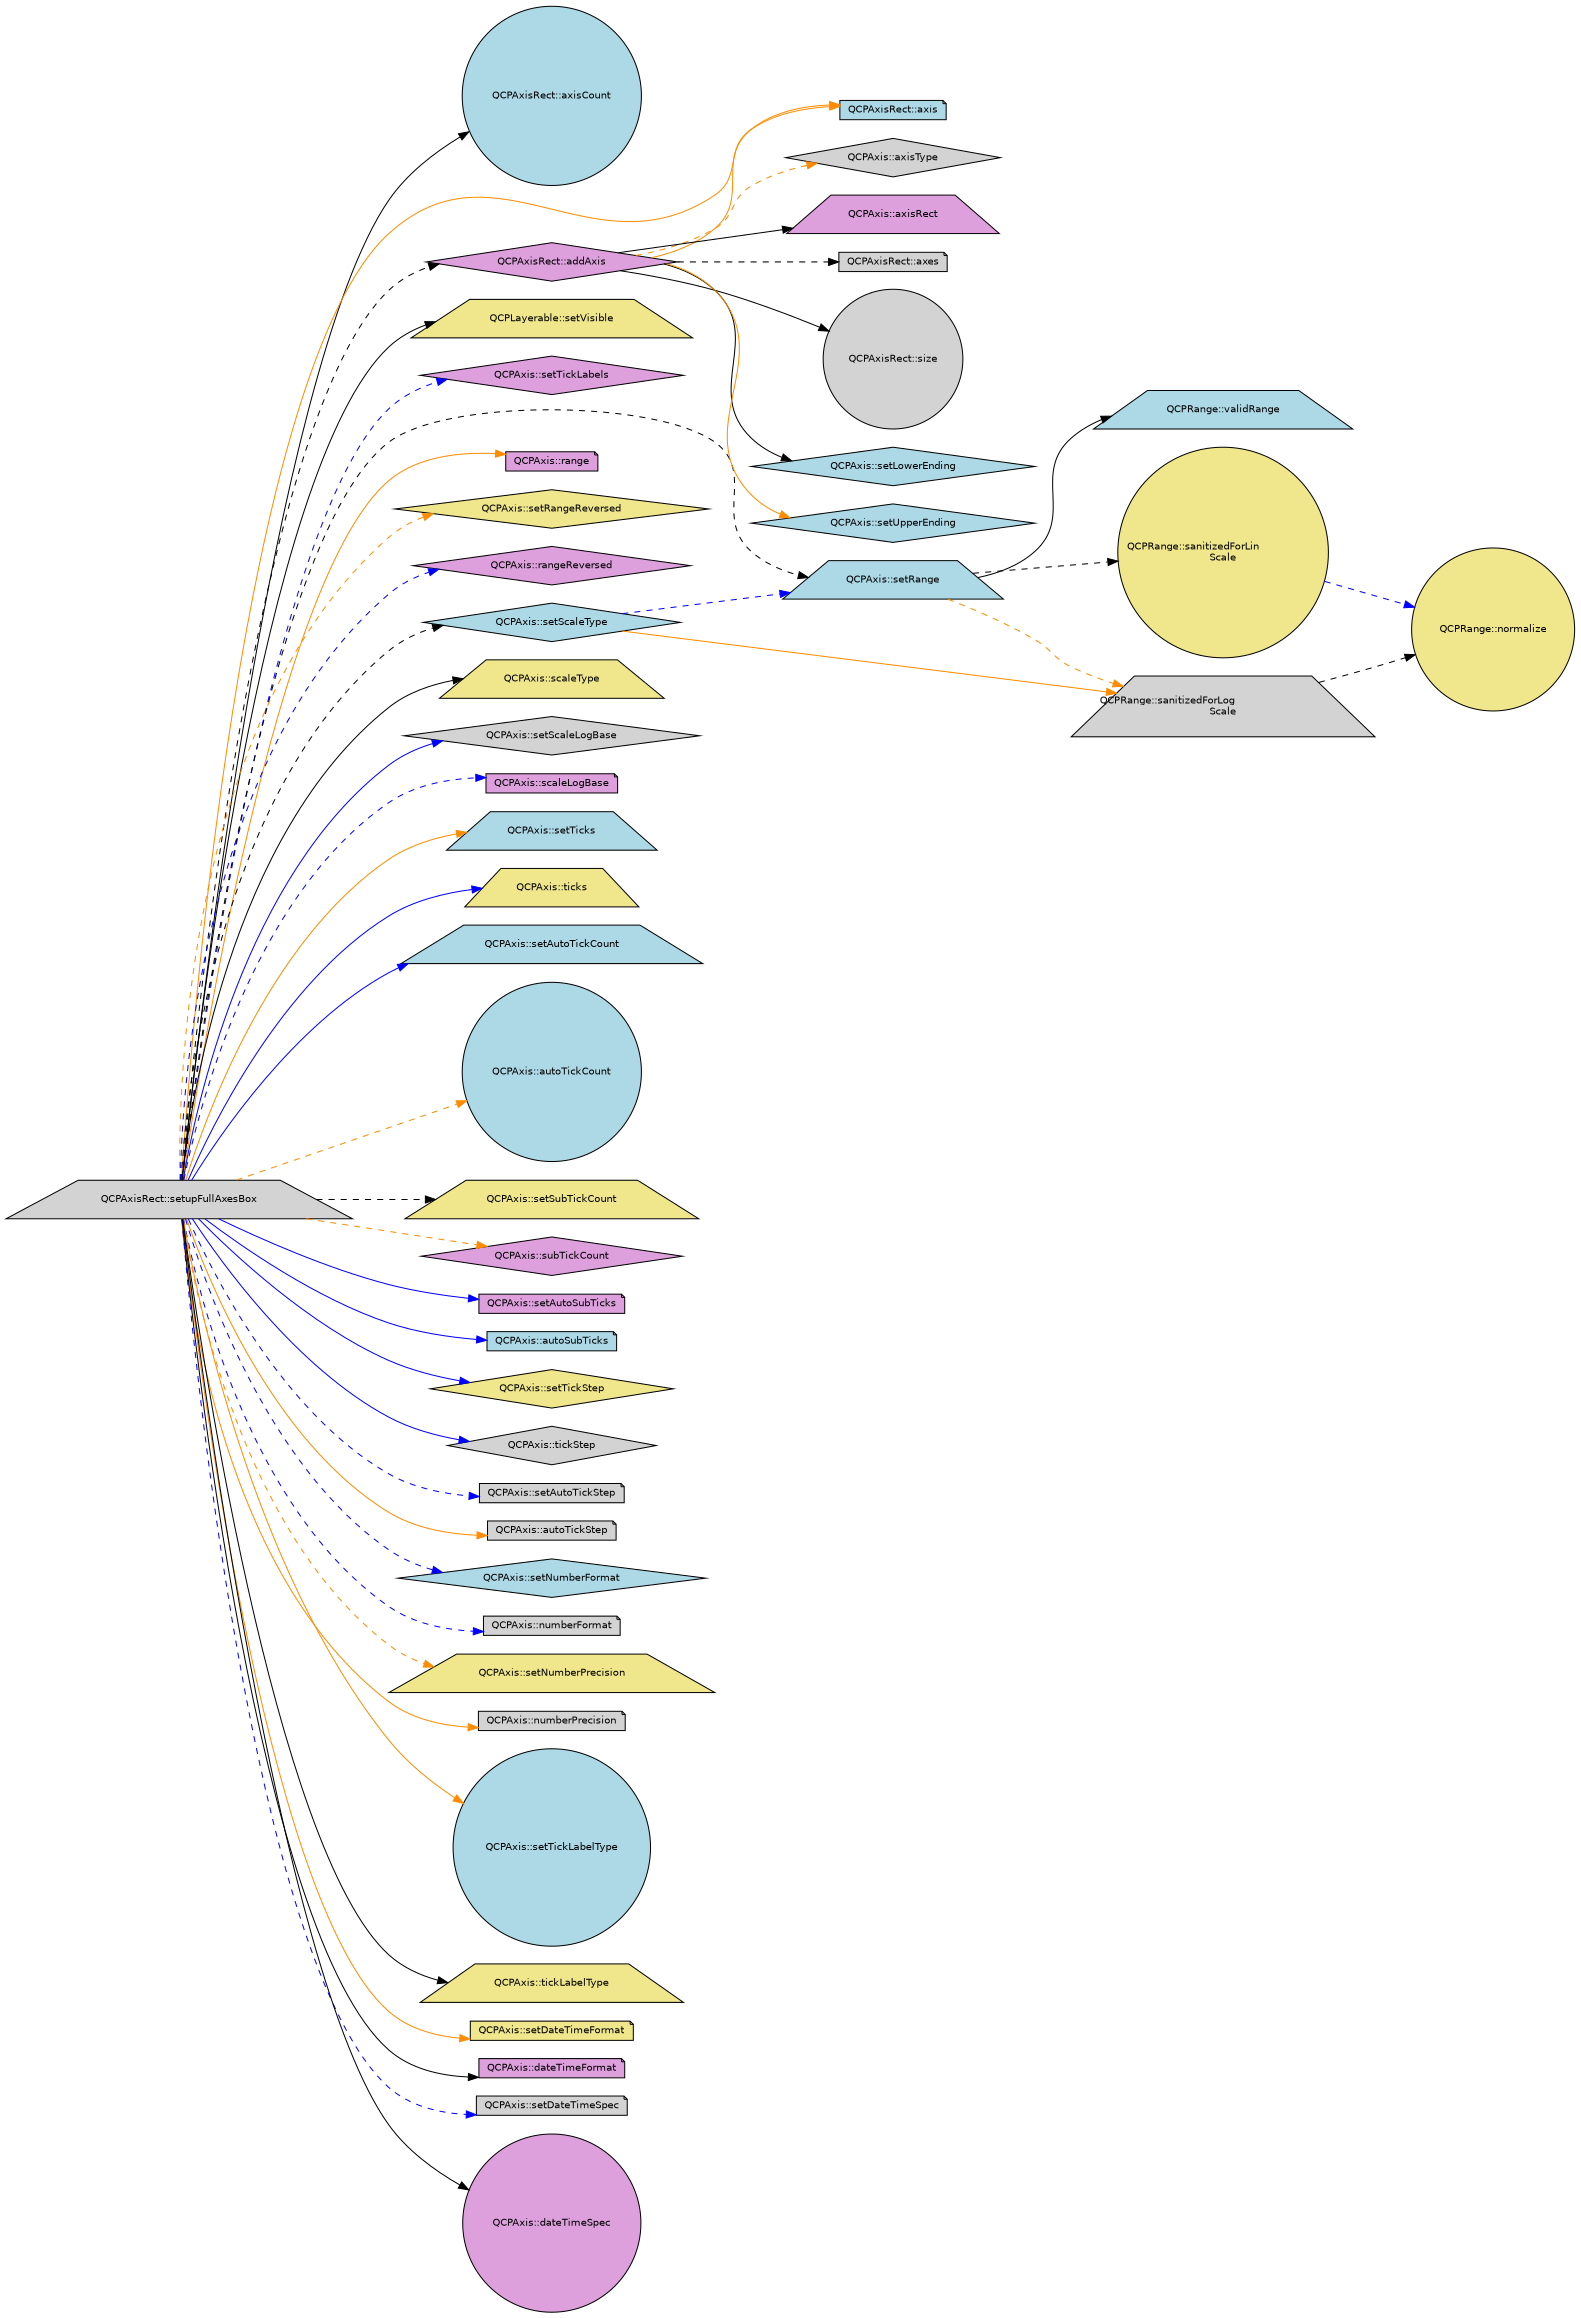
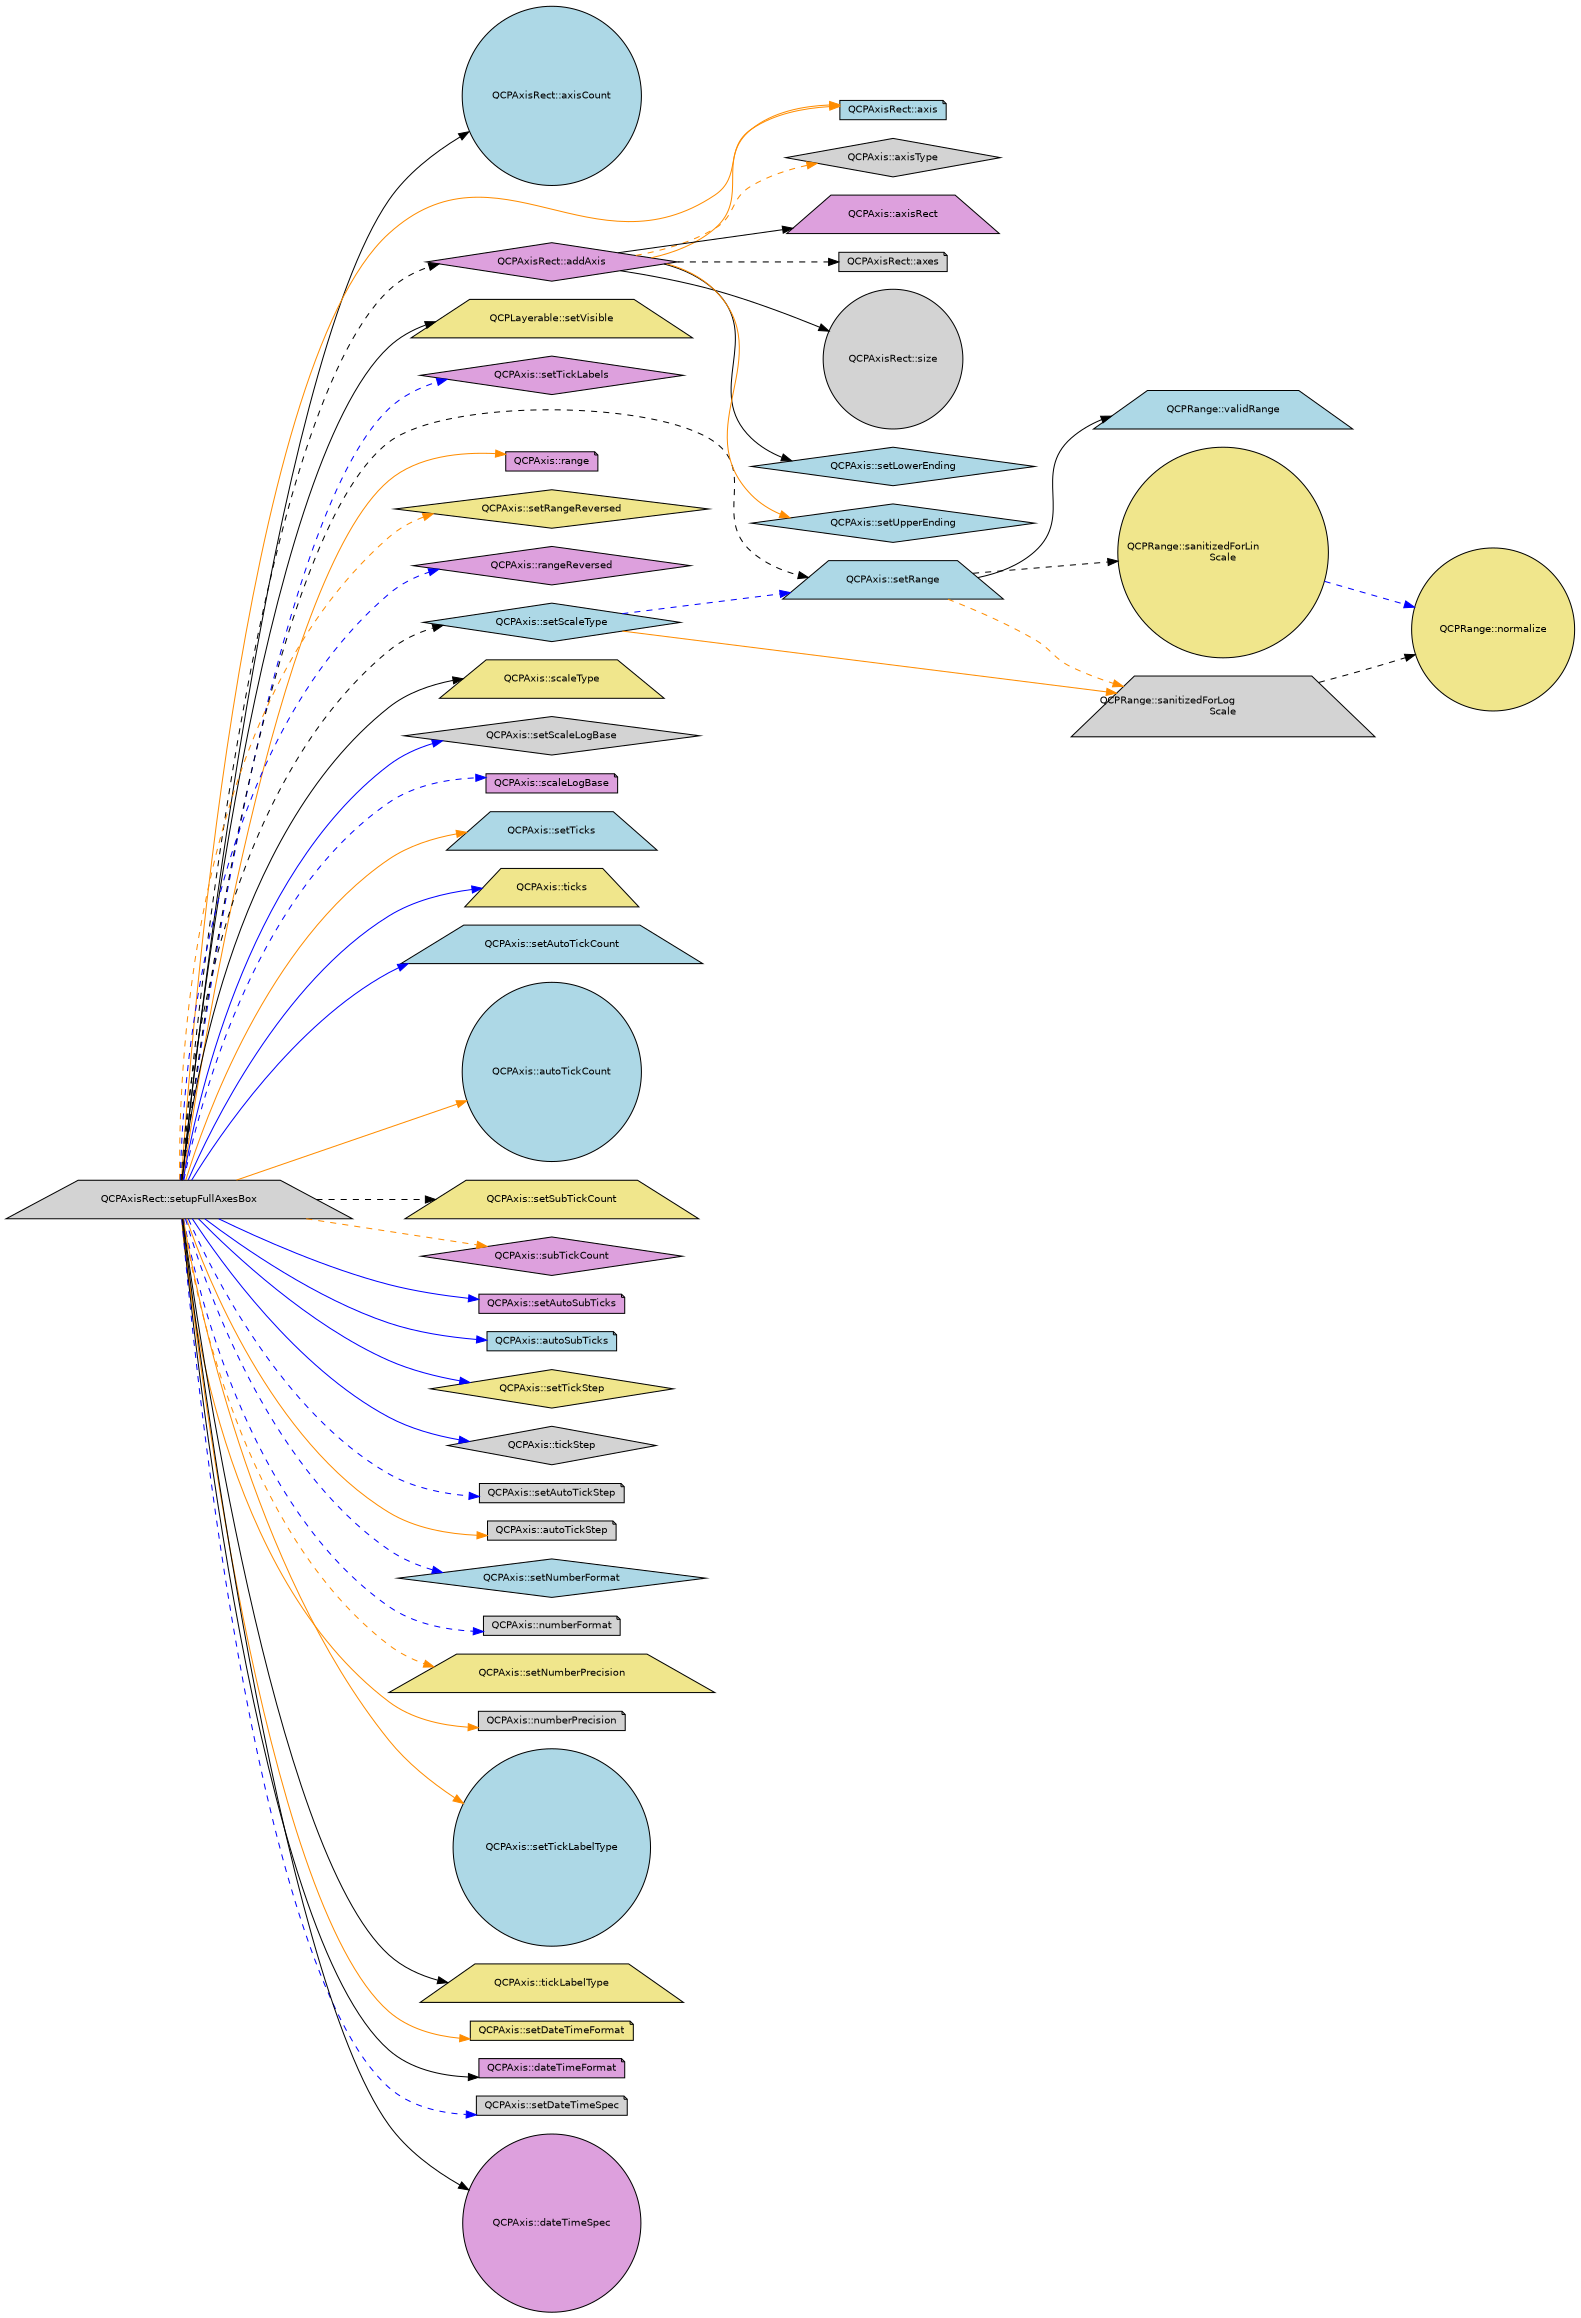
edge "QCPAxisRect::setupFullAxesBox" -> "QCPAxis::autoTickCount": style dashed -> solid
